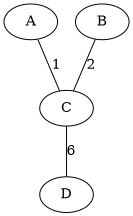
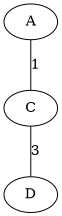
node "B": removed
edge "C" -- "D": label "6" -> "3"
